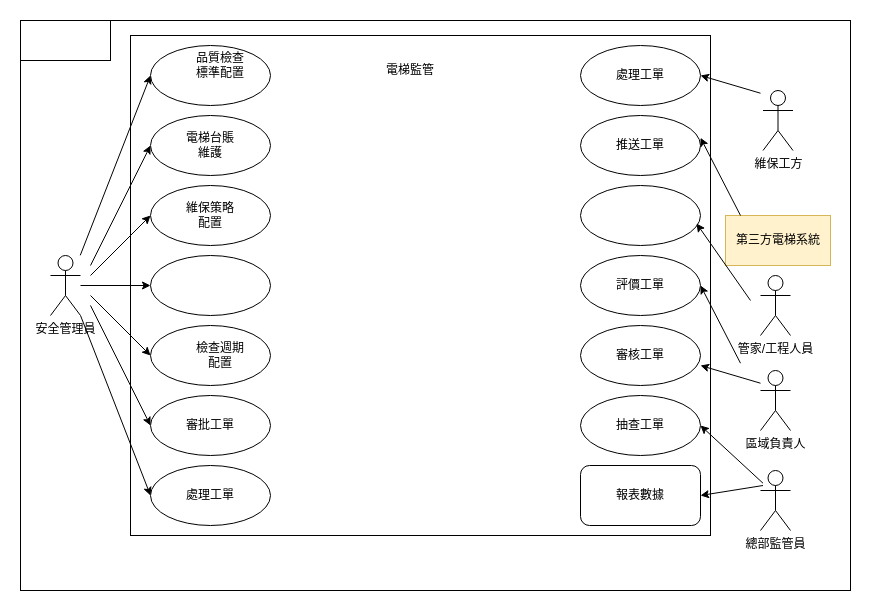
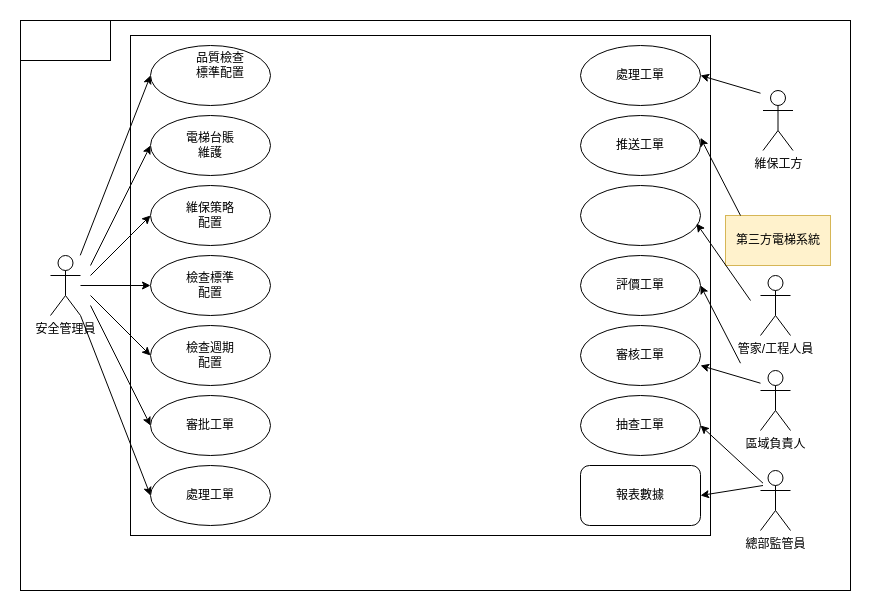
node "電梯監管": removed
node "檢查標準配置": added
node "檢查週期配置": moved (221, 356) -> (211, 356)
